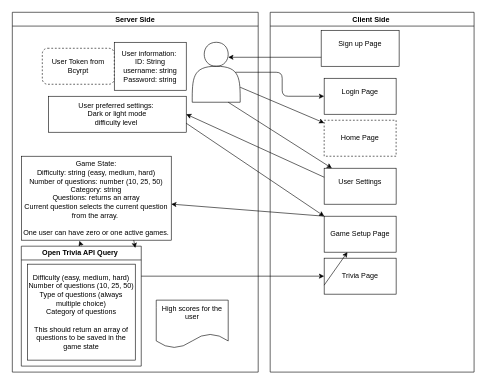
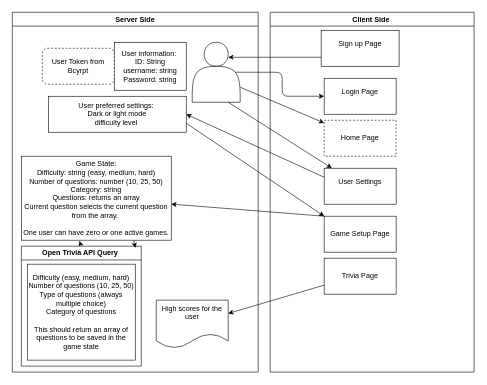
edge "Trivia Page" -> "Game Setup Page": now "Trivia Page" -> "High scores for the user"
edge "Open Trivia API Query" -> "Trivia Page": removed
